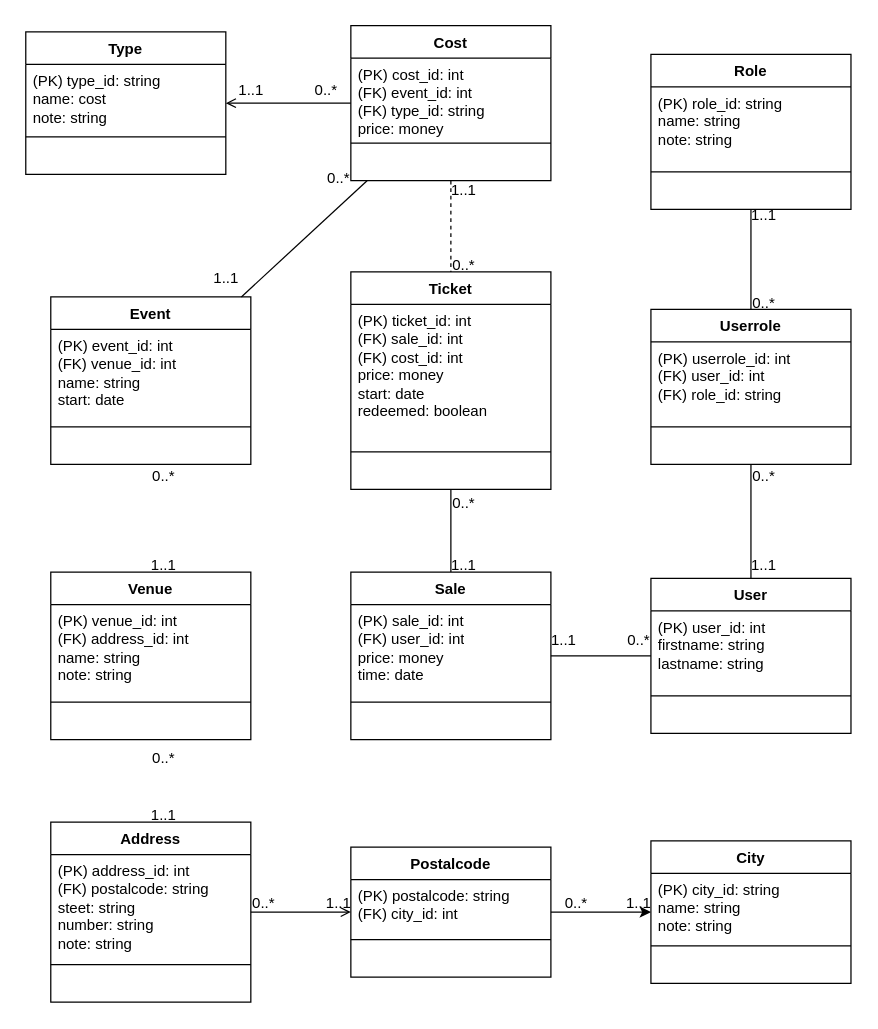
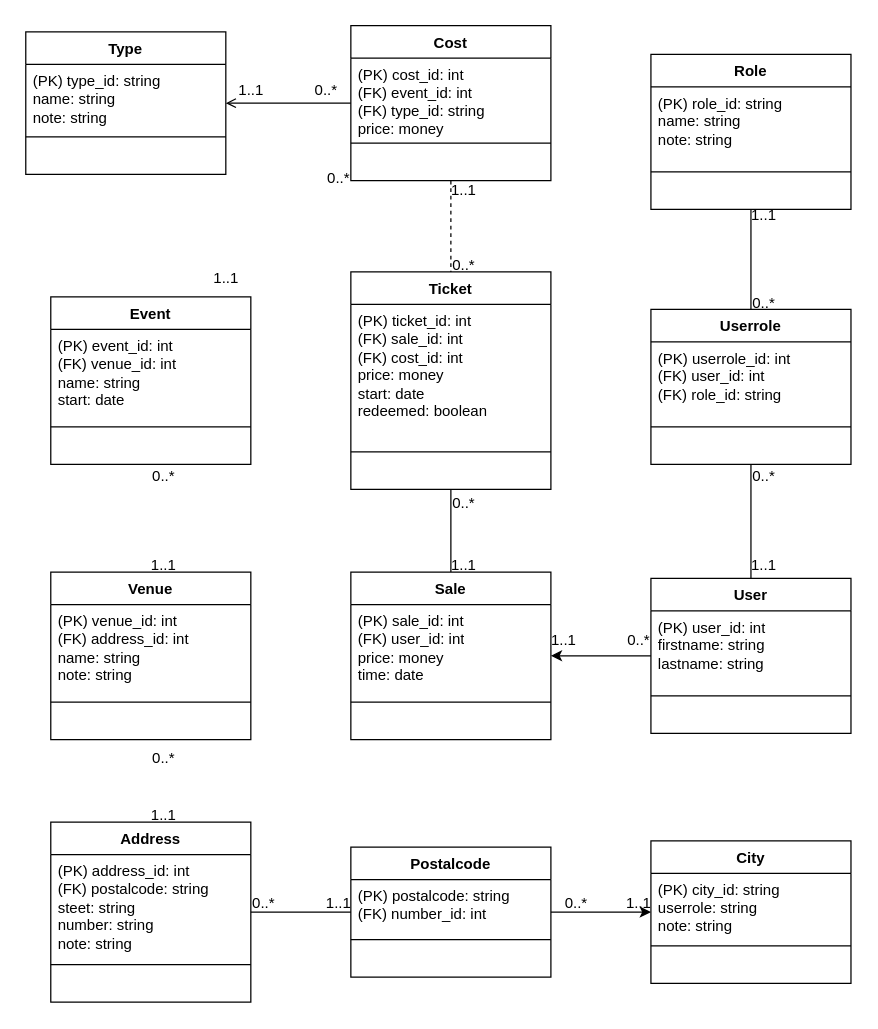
node "(PK) type_id: string name: cost note: string": label "(PK) type_id: string name: cost note: string" -> "(PK) type_id: string name: string note: string"
edge "Cost" -- "Event": removed
edge "Sale" -- "User": arrowhead none -> classic
node "(PK) postalcode: string (FK) city_id: int": label "(PK) postalcode: string (FK) city_id: int" -> "(PK) postalcode: string (FK) number_id: int"
node "(PK) city_id: string name: string note: string": label "(PK) city_id: string name: string note: string" -> "(PK) city_id: string userrole: string note: string"
edge "Address" -> "Postalcode": arrowhead open -> none
